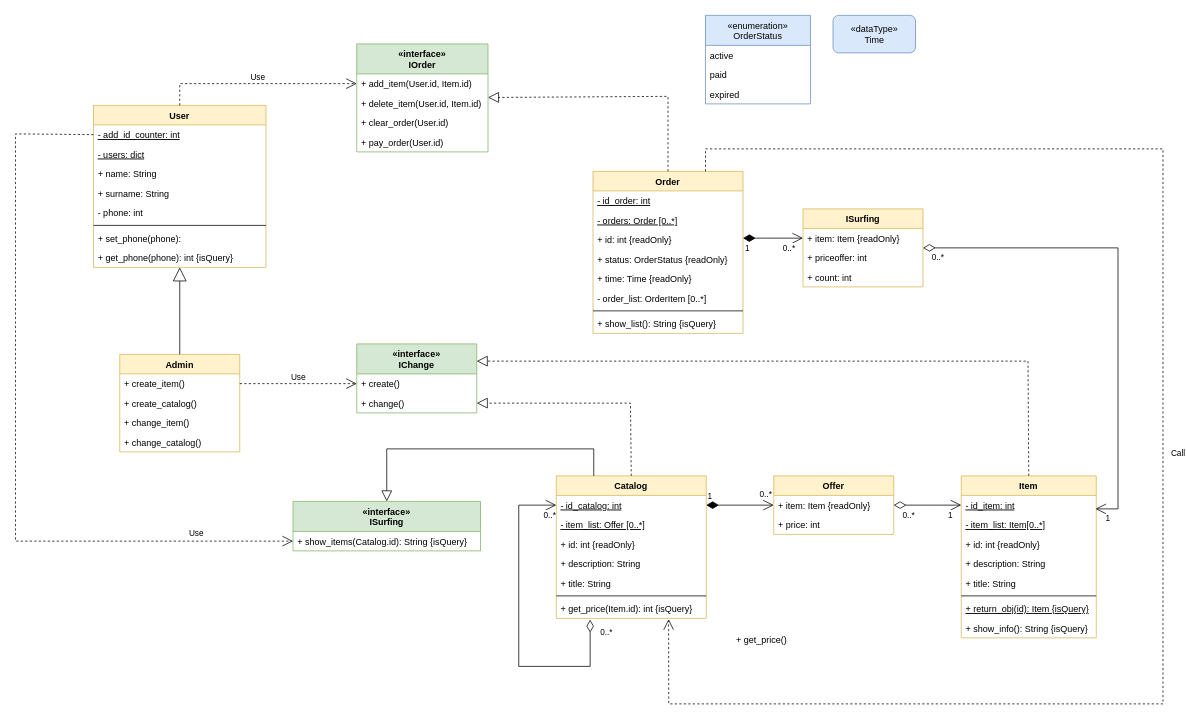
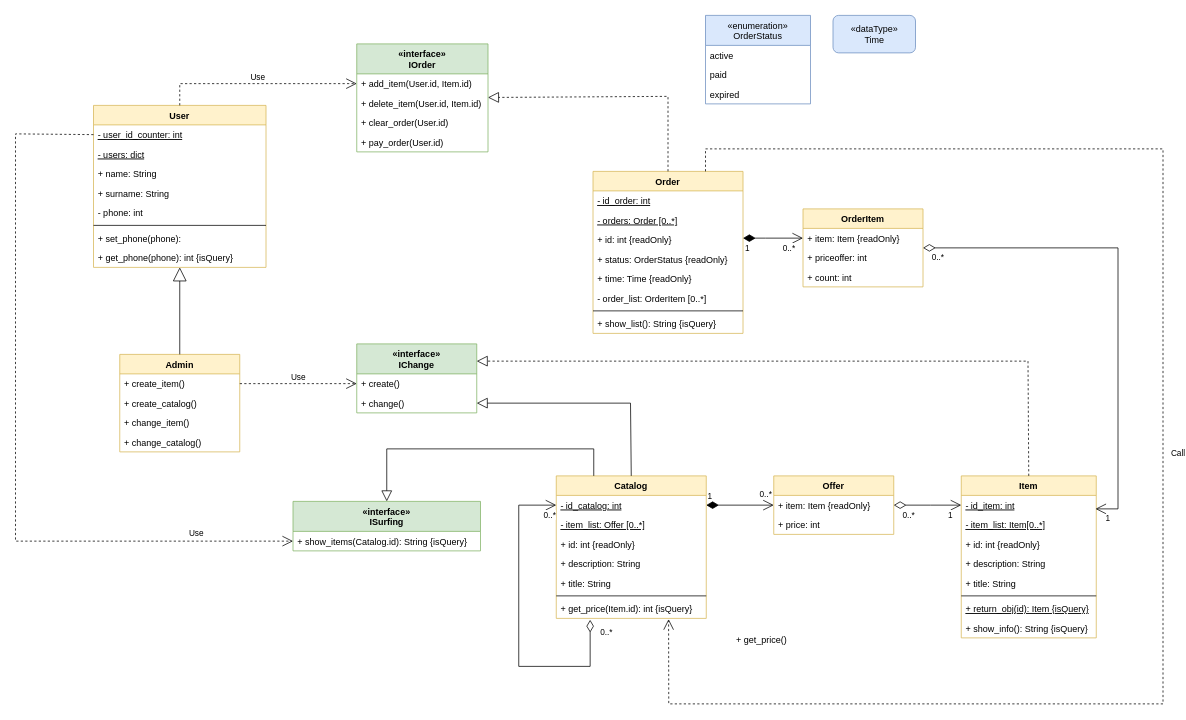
node "- add_id_counter: int": label "- add_id_counter: int" -> "- user_id_counter: int"
node "ISurfing": label "ISurfing" -> "OrderItem"
edge "Catalog" -> "+ change()": style dashed -> solid
